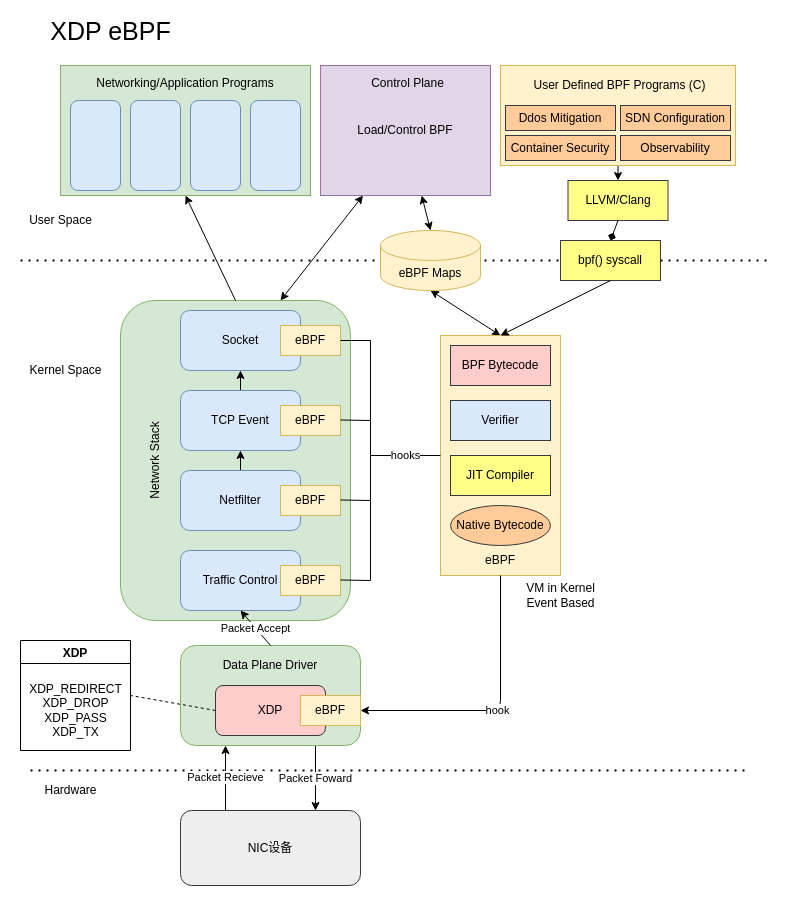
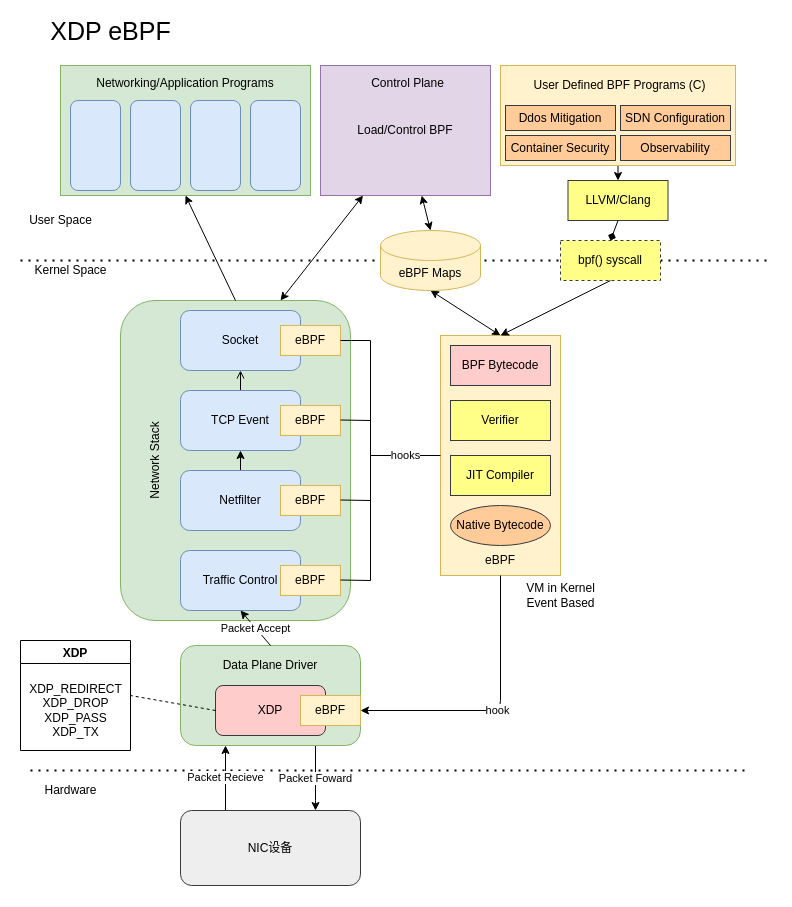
node "bpf() syscall": style solid -> dashed
node "Kernel Space": moved (66, 371) -> (71, 271)
edge "TCP Event" -> "Socket": arrowhead classic -> open
node "Verifier": fillcolor #dae8fc -> #ffff88
